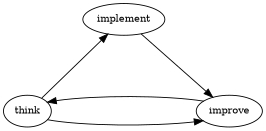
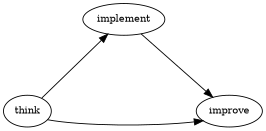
edge "improve" -> "think": removed
